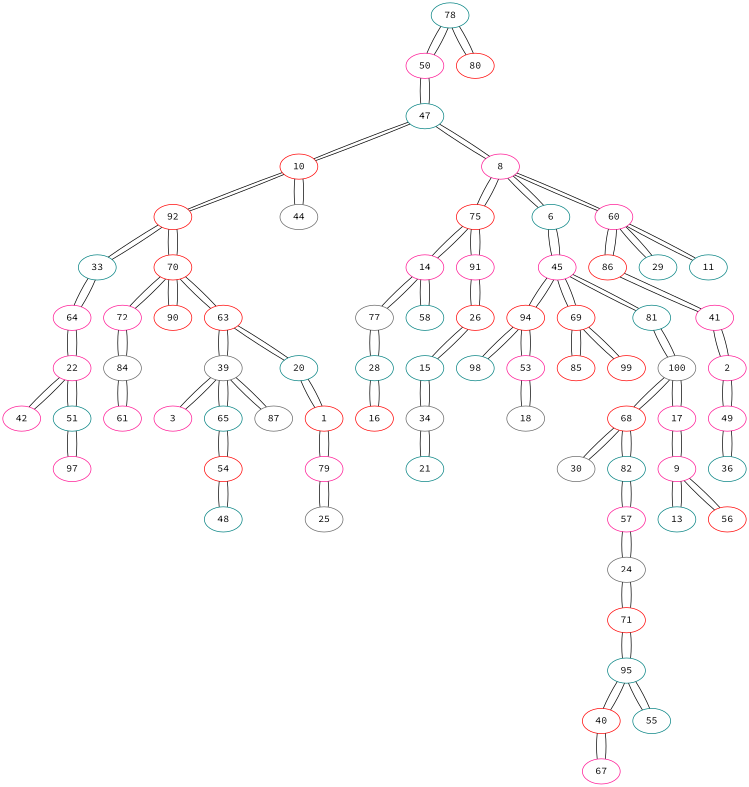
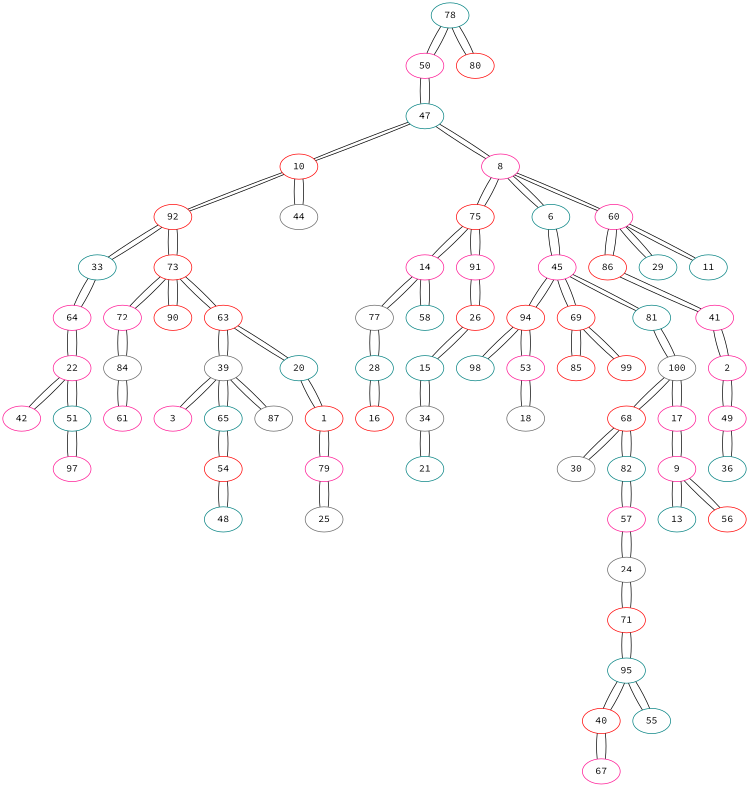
node "70": label "70" -> "73"
